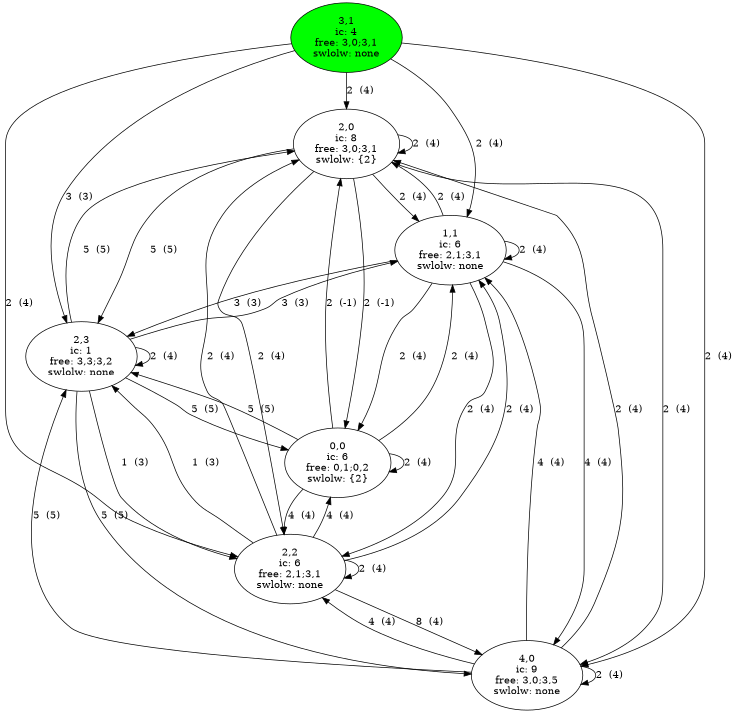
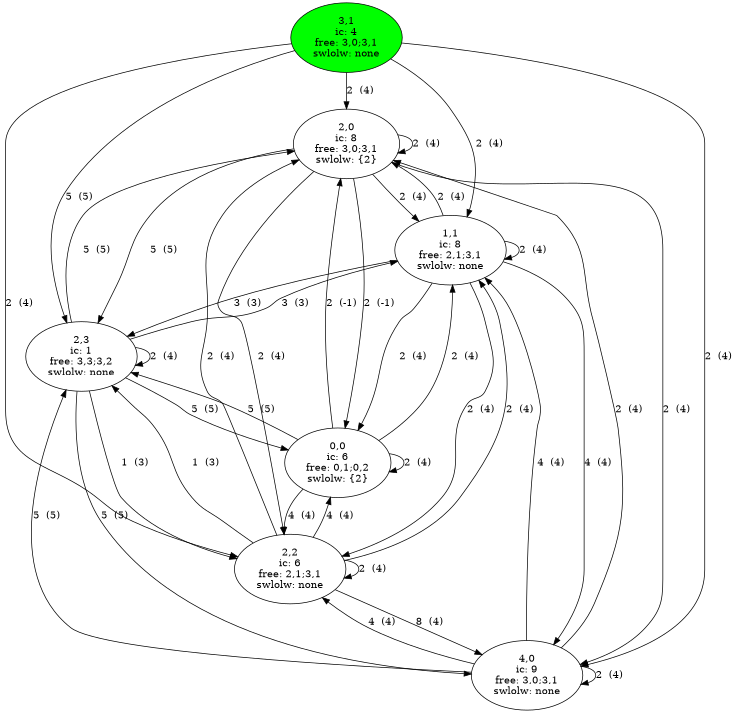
edge "3,1 ic: 4 free: 3,0;3,1 swlolw: none" -> "2,3 ic: 1 free: 3,3;3,2 swlolw: none": label "3  (3) " -> "5  (5) "
node "1,1 ic: 6 free: 2,1;3,1 swlolw: none": label "1,1 ic: 6 free: 2,1;3,1 swlolw: none" -> "1,1 ic: 8 free: 2,1;3,1 swlolw: none"
node "4,0 ic: 9 free: 3,0;3,5 swlolw: none": label "4,0 ic: 9 free: 3,0;3,5 swlolw: none" -> "4,0 ic: 9 free: 3,0;3,1 swlolw: none"
